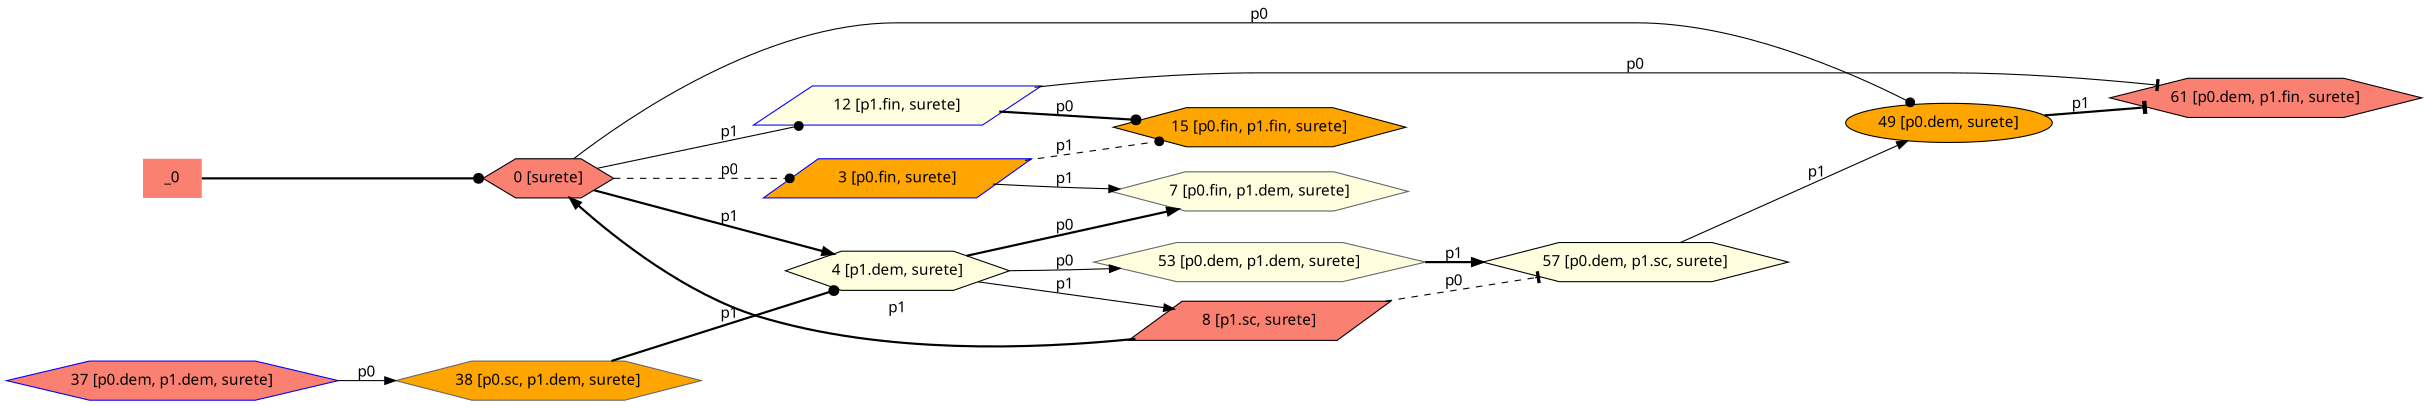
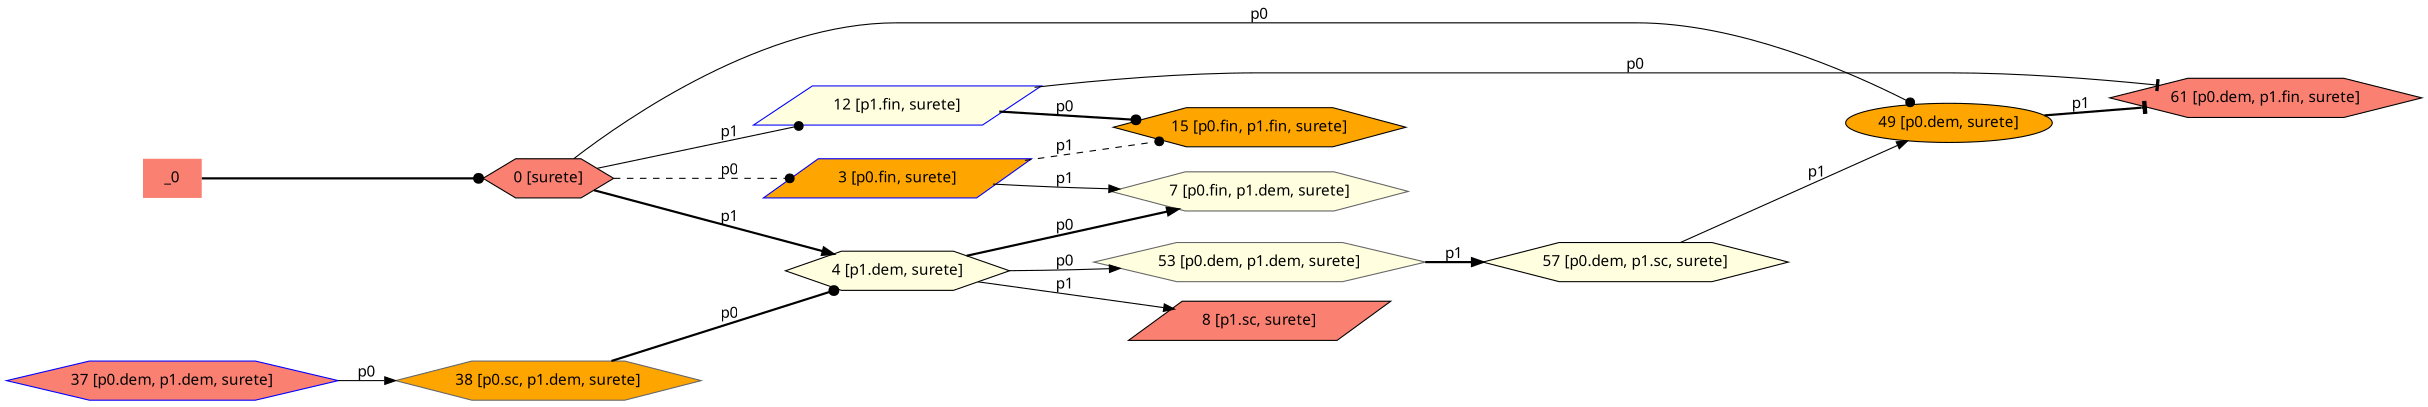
edge "8 [p1.sc, surete]" -> "57 [p0.dem, p1.sc, surete]": removed, label "p0"
edge "38 [p0.sc, p1.dem, surete]" -> "4 [p1.dem, surete]": label "p1" -> "p0"
edge "8 [p1.sc, surete]" -> "0 [surete]": removed, label "p1"
